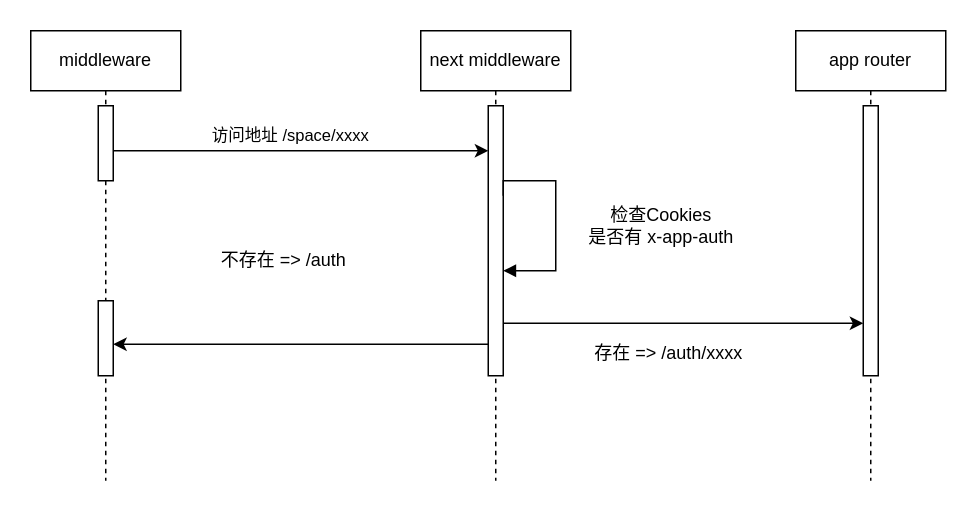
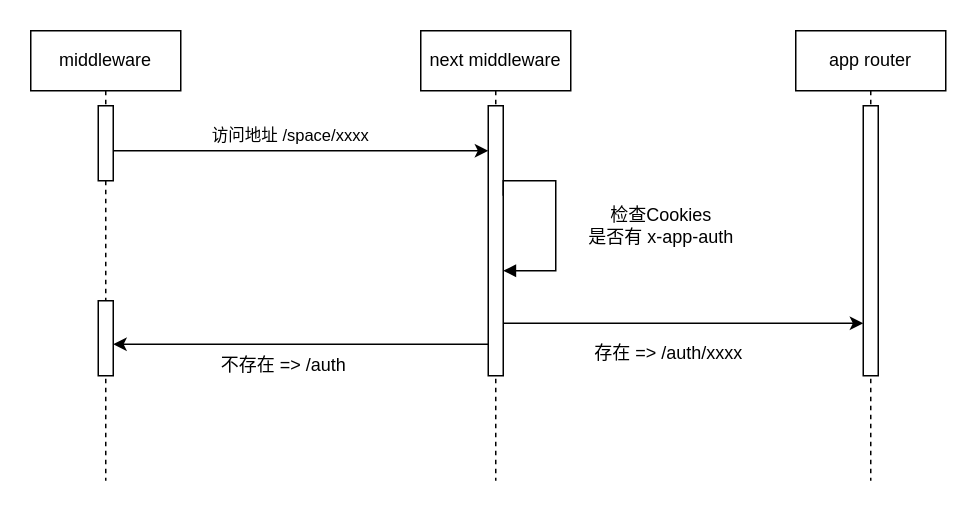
node "不存在 => /auth": moved (286, 260) -> (286, 365)
